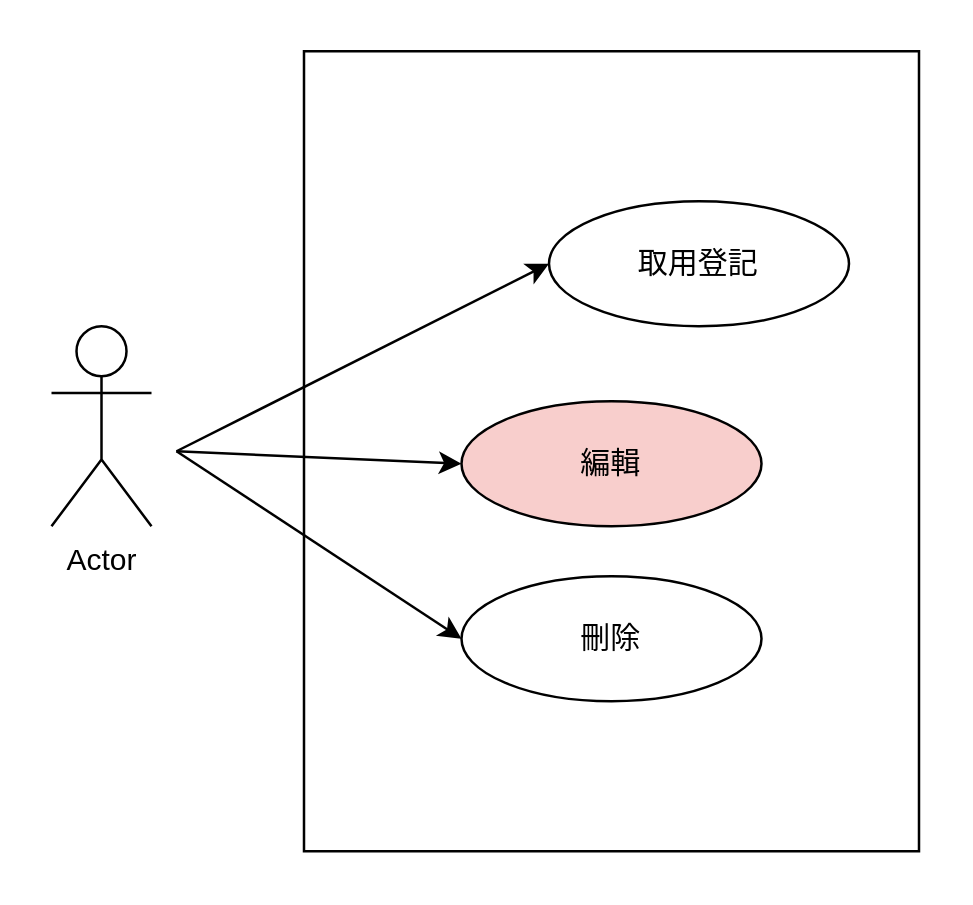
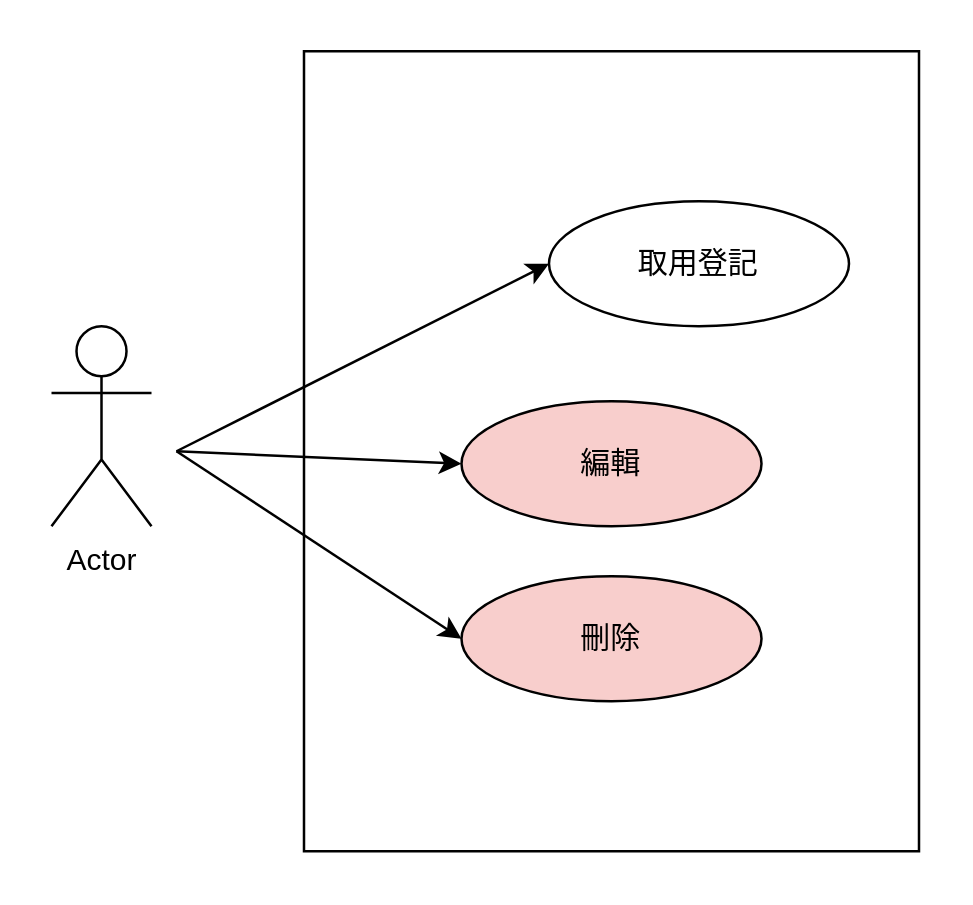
node "刪除": fillcolor #ffffff -> #f8cecc
